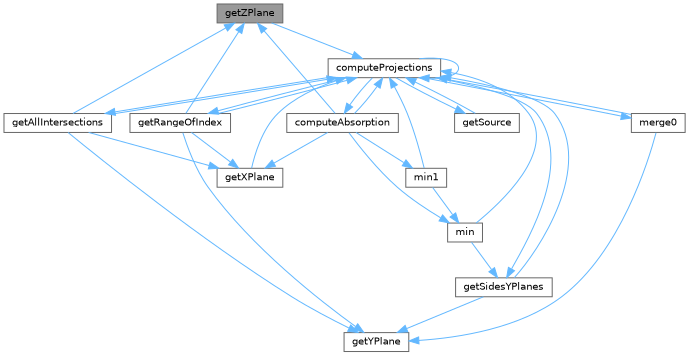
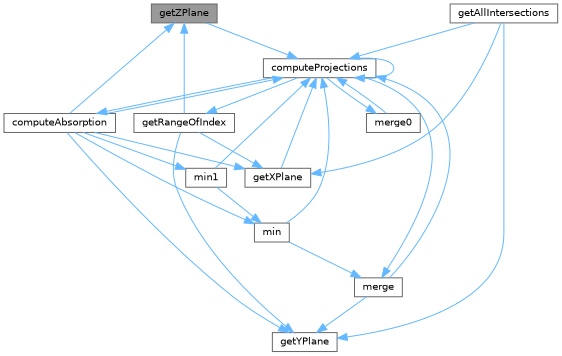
edge "getAllIntersections" -> "getZPlane": removed
edge "computeProjections" -> "getAllIntersections": removed
edge "getRangeOfIndex" -> "computeProjections": removed
node "getSource": removed
edge "merge0" -> "getYPlane": now "computeAbsorption" -> "getYPlane"
node "getSidesYPlanes": label "getSidesYPlanes" -> "merge"
